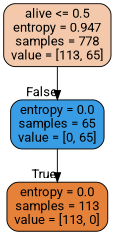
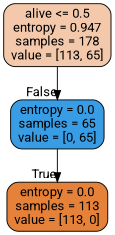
node "alive <= 0.5 entropy = 0.947 samples = 778 value = [113, 65]": label "alive <= 0.5 entropy = 0.947 samples = 778 value = [113, 65]" -> "alive <= 0.5 entropy = 0.947 samples = 178 value = [113, 65]"
